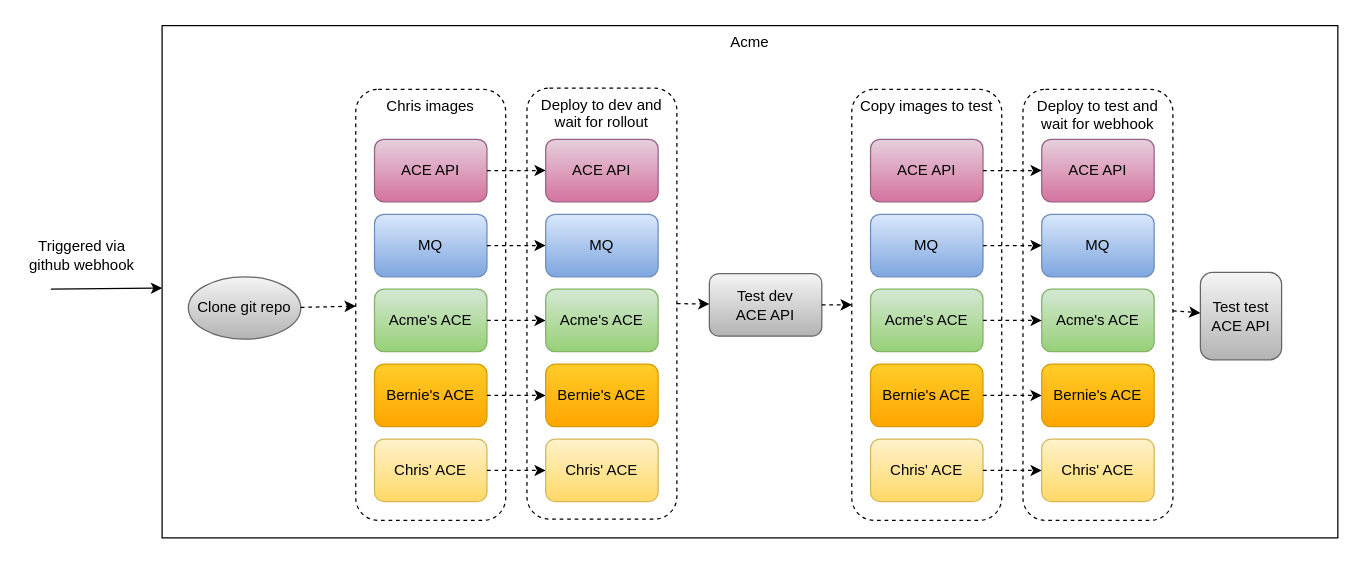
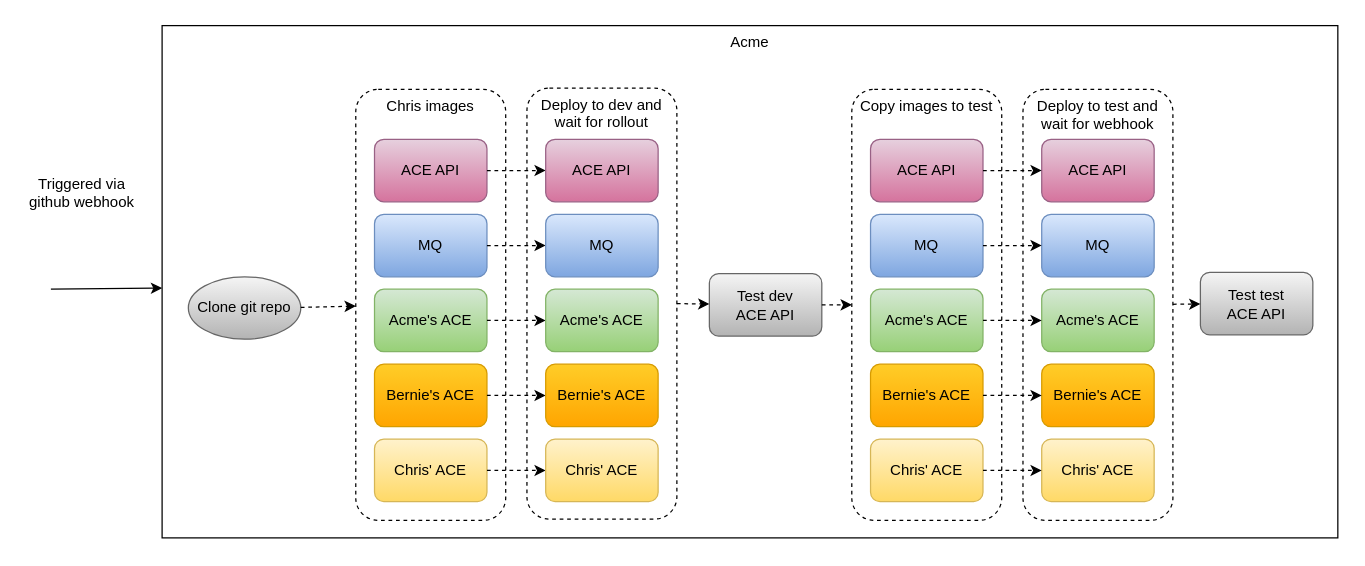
node "Triggered via github webhook": moved (82, 255) -> (82, 193)
node "Test test ACE API": size 81x88 -> 113x63
